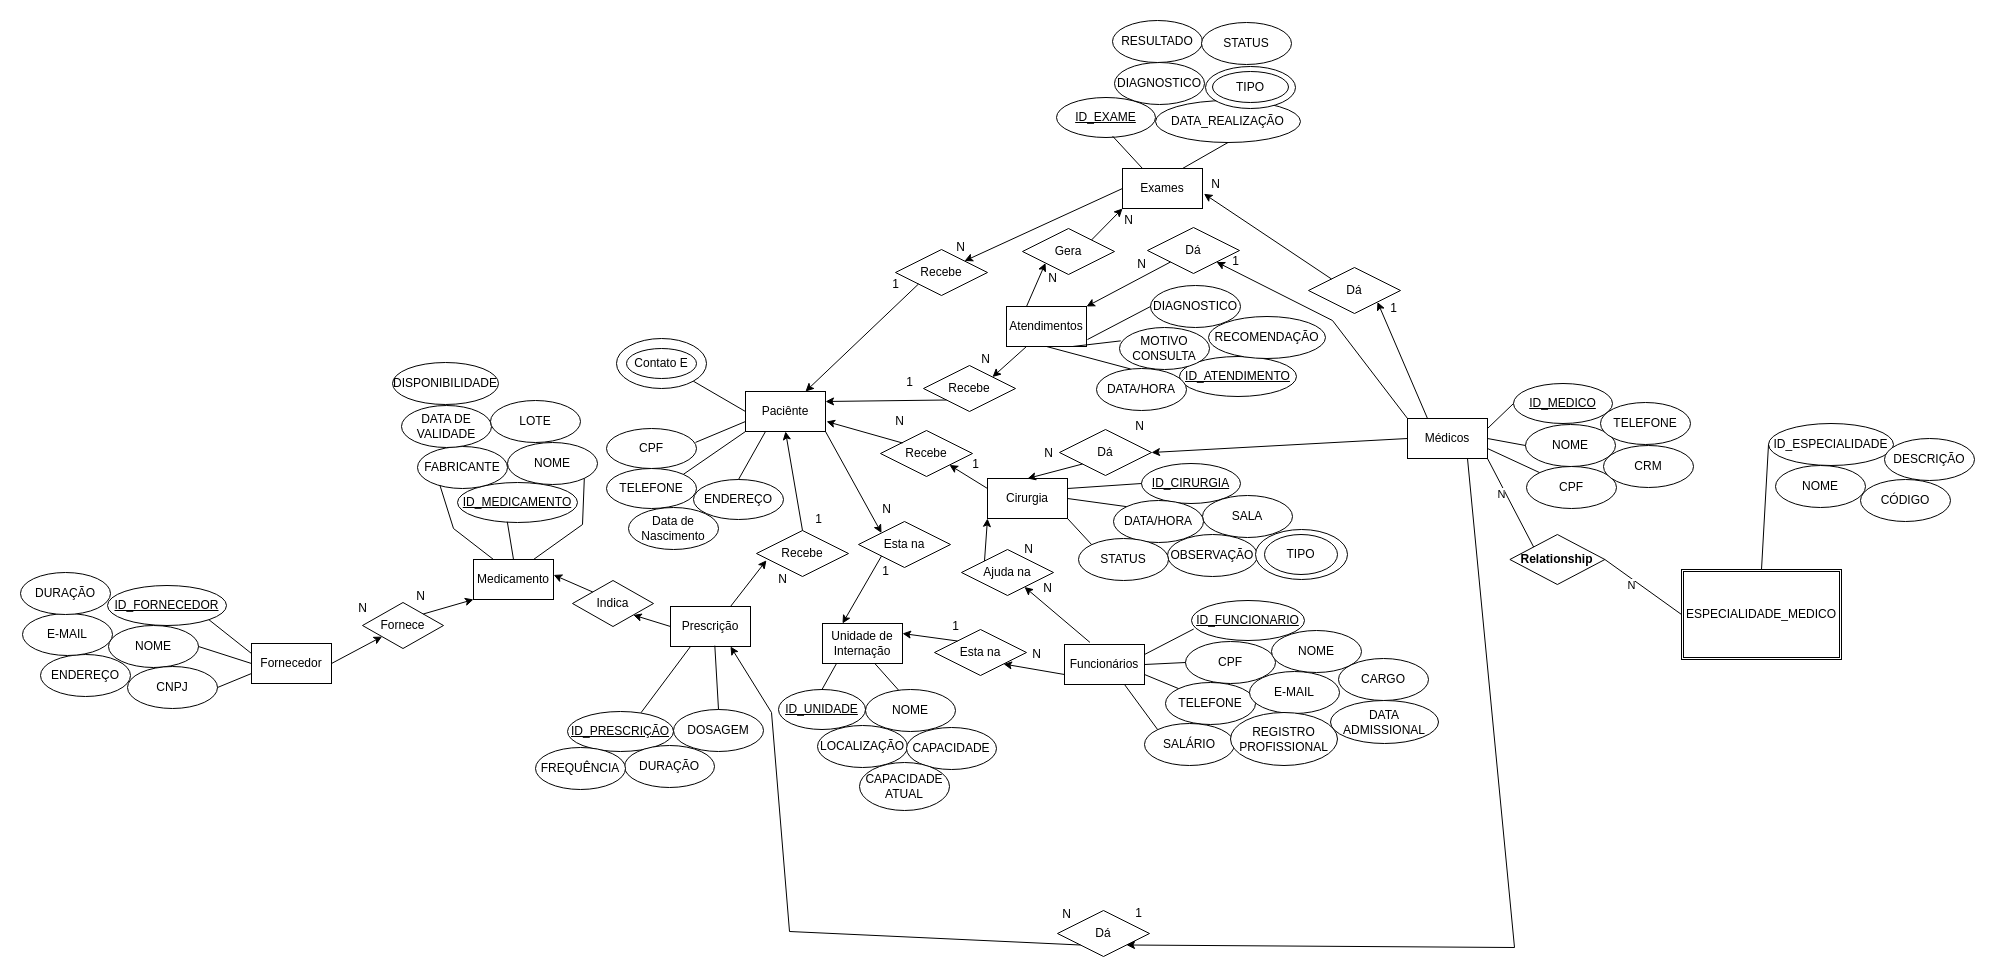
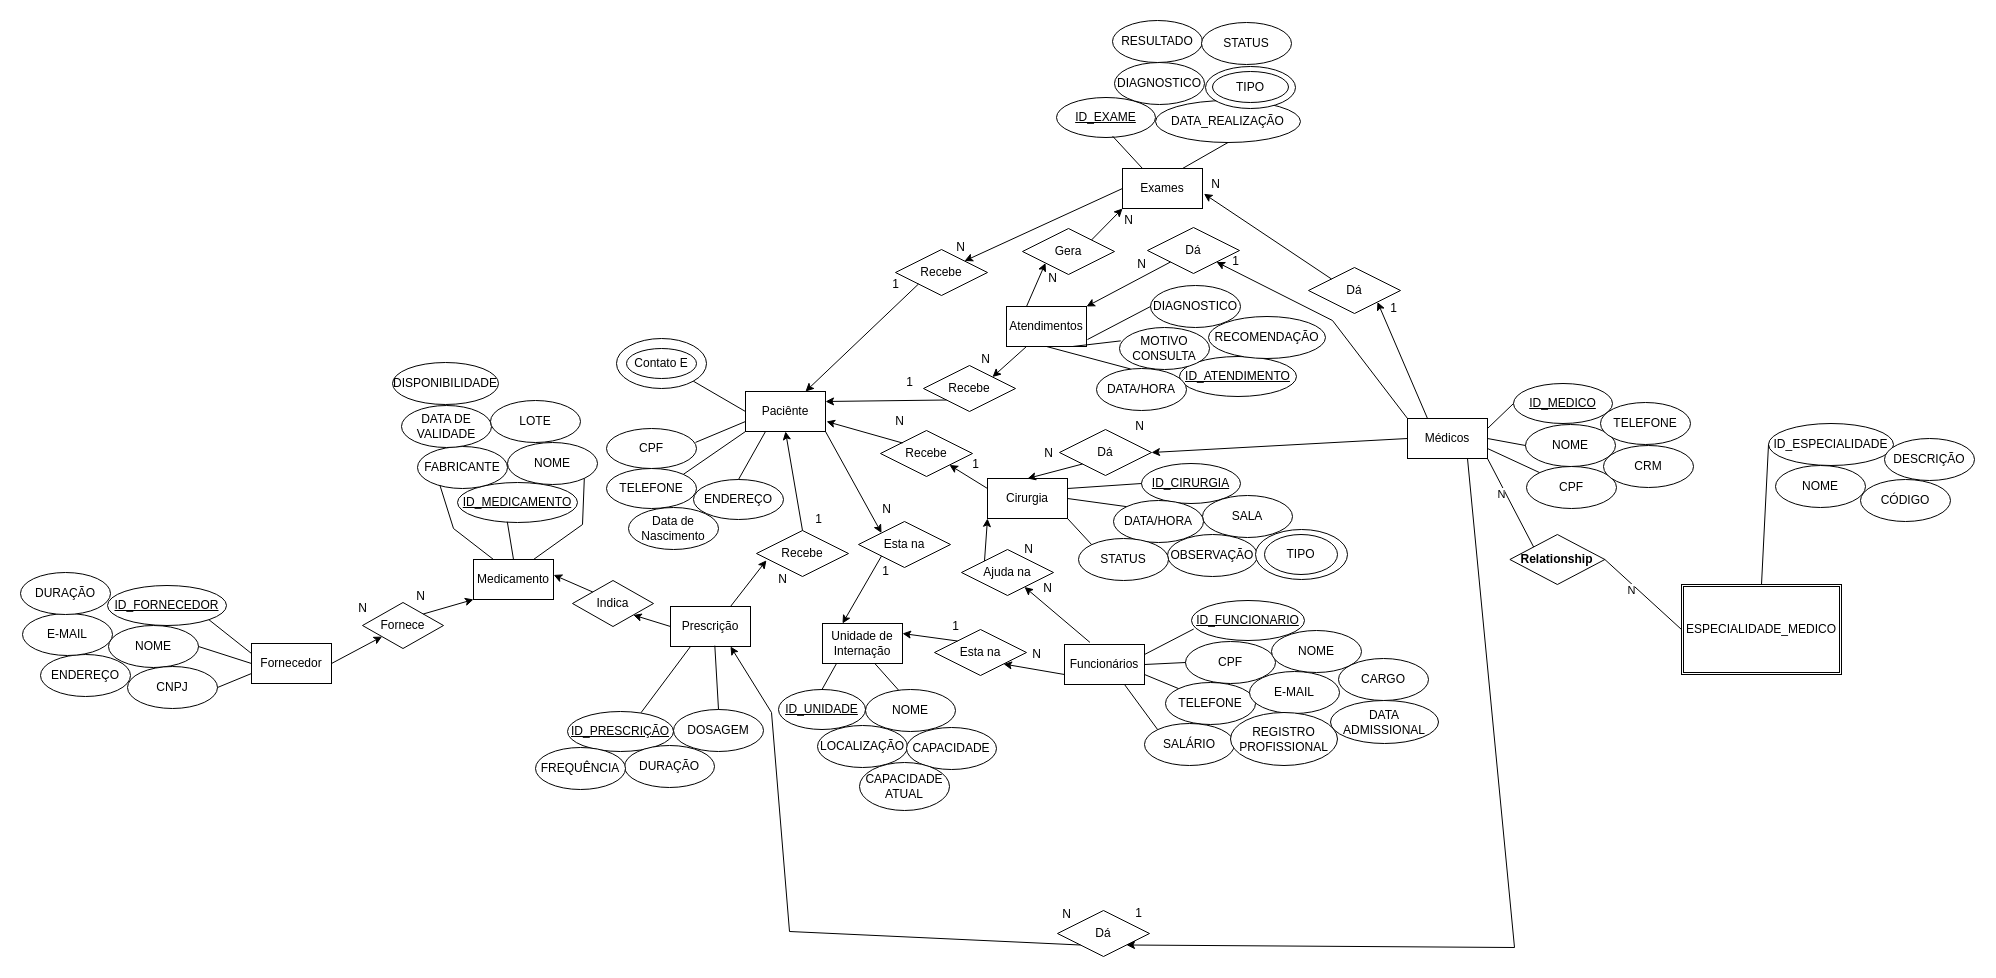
node "ESPECIALIDADE_MEDICO": moved (1762, 615) -> (1762, 630)
